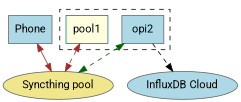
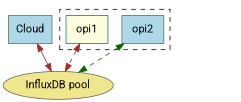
node "Phone": label "Phone" -> "Cloud"
node "pool1": label "pool1" -> "opi1"
node "Syncthing pool": label "Syncthing pool" -> "InfluxDB pool"
node "InfluxDB Cloud": removed
